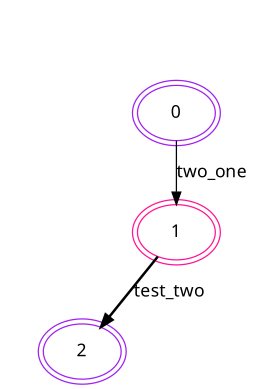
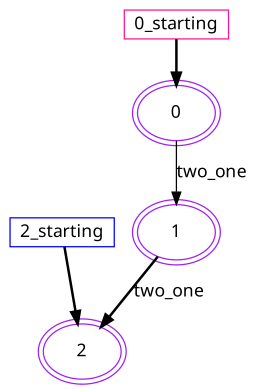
node "0_starting": added
node "2_starting": added
node "1": color deeppink -> purple
edge "1" -> "2": label "test_two" -> "two_one"
